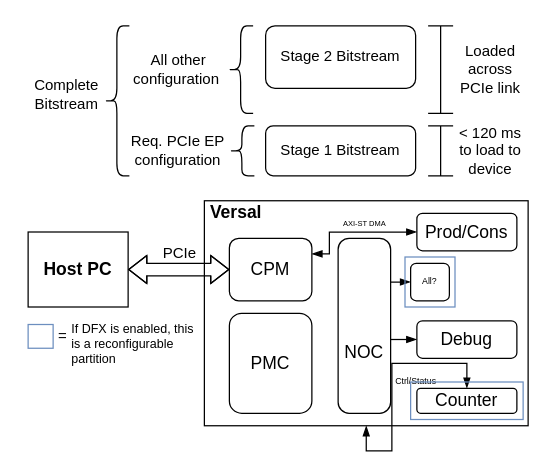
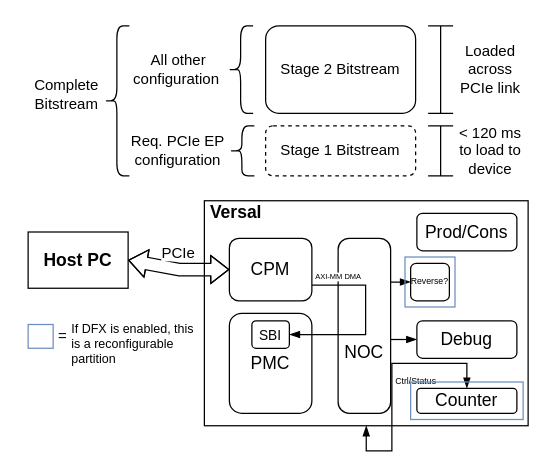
node "Stage 2 Bitstream": size 150x63 -> 150x88
node "Stage 1 Bitstream": style solid -> dashed
edge "Prod/Cons" -- "CPM": removed, label "AXI-ST DMA"
node "Host PC": size 100x75 -> 100x56
node "All?": label "All?" -> "Reverse?"
edge "CPM" -> "SBI": added, label "AXI-MM DMA"
node "SBI": added
